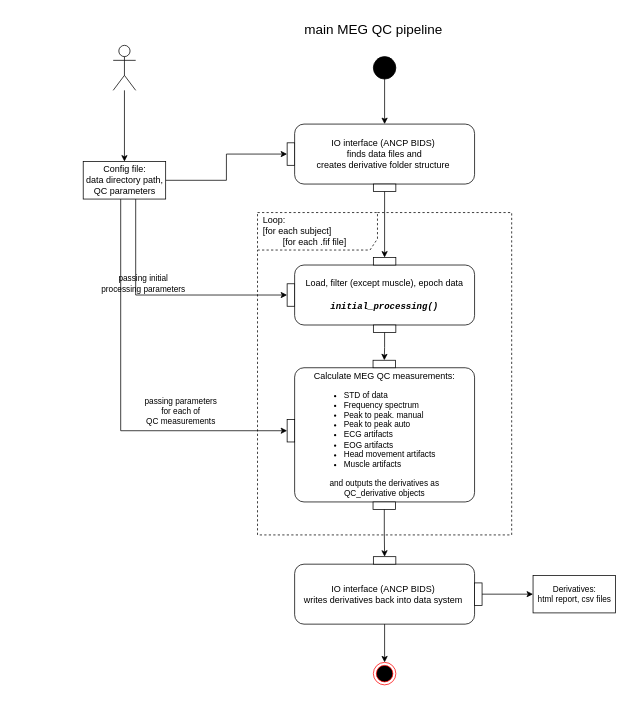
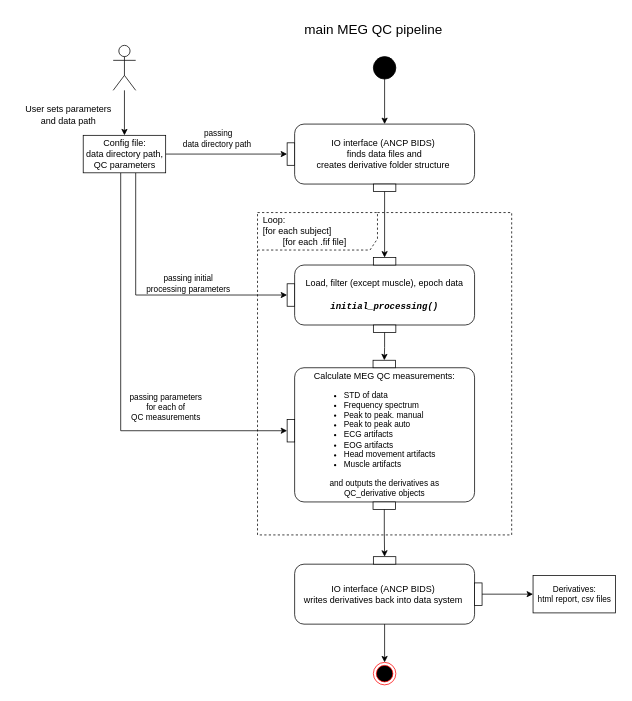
node "User sets parameters and data path": added
node "passing data directory path": added
node "Config file: data directory path, QC parameters": moved (124, 180) -> (124, 154)
node "passing initial processing parameters": moved (143, 284) -> (188, 284)
node "passing parameters for each of QC measurements": moved (180, 411) -> (165, 408)
